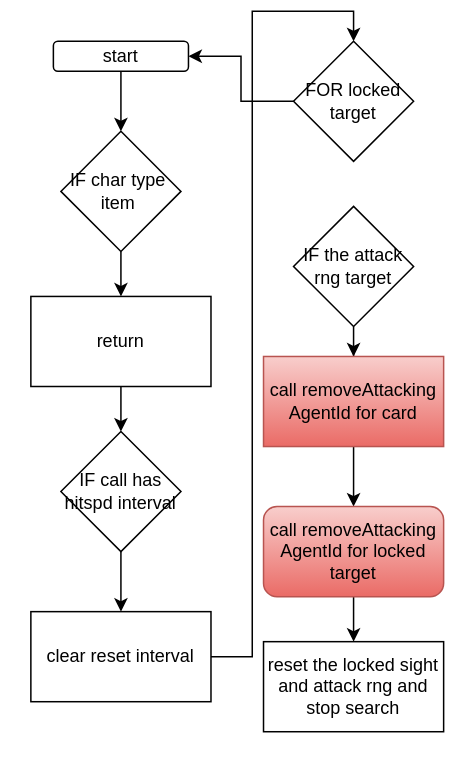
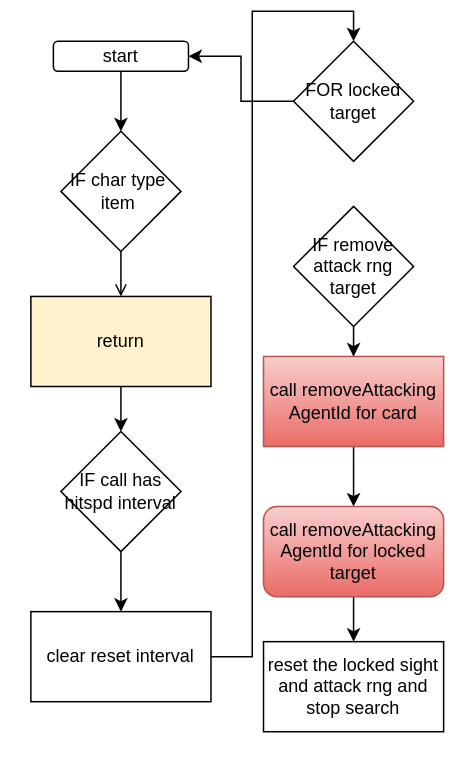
node "IF the attack rng target": label "IF the attack rng target" -> "IF remove attack rng target"
edge "IF char type item" -> "return": arrowhead classic -> open
node "return": fillcolor #ffffff -> #fff2cc
